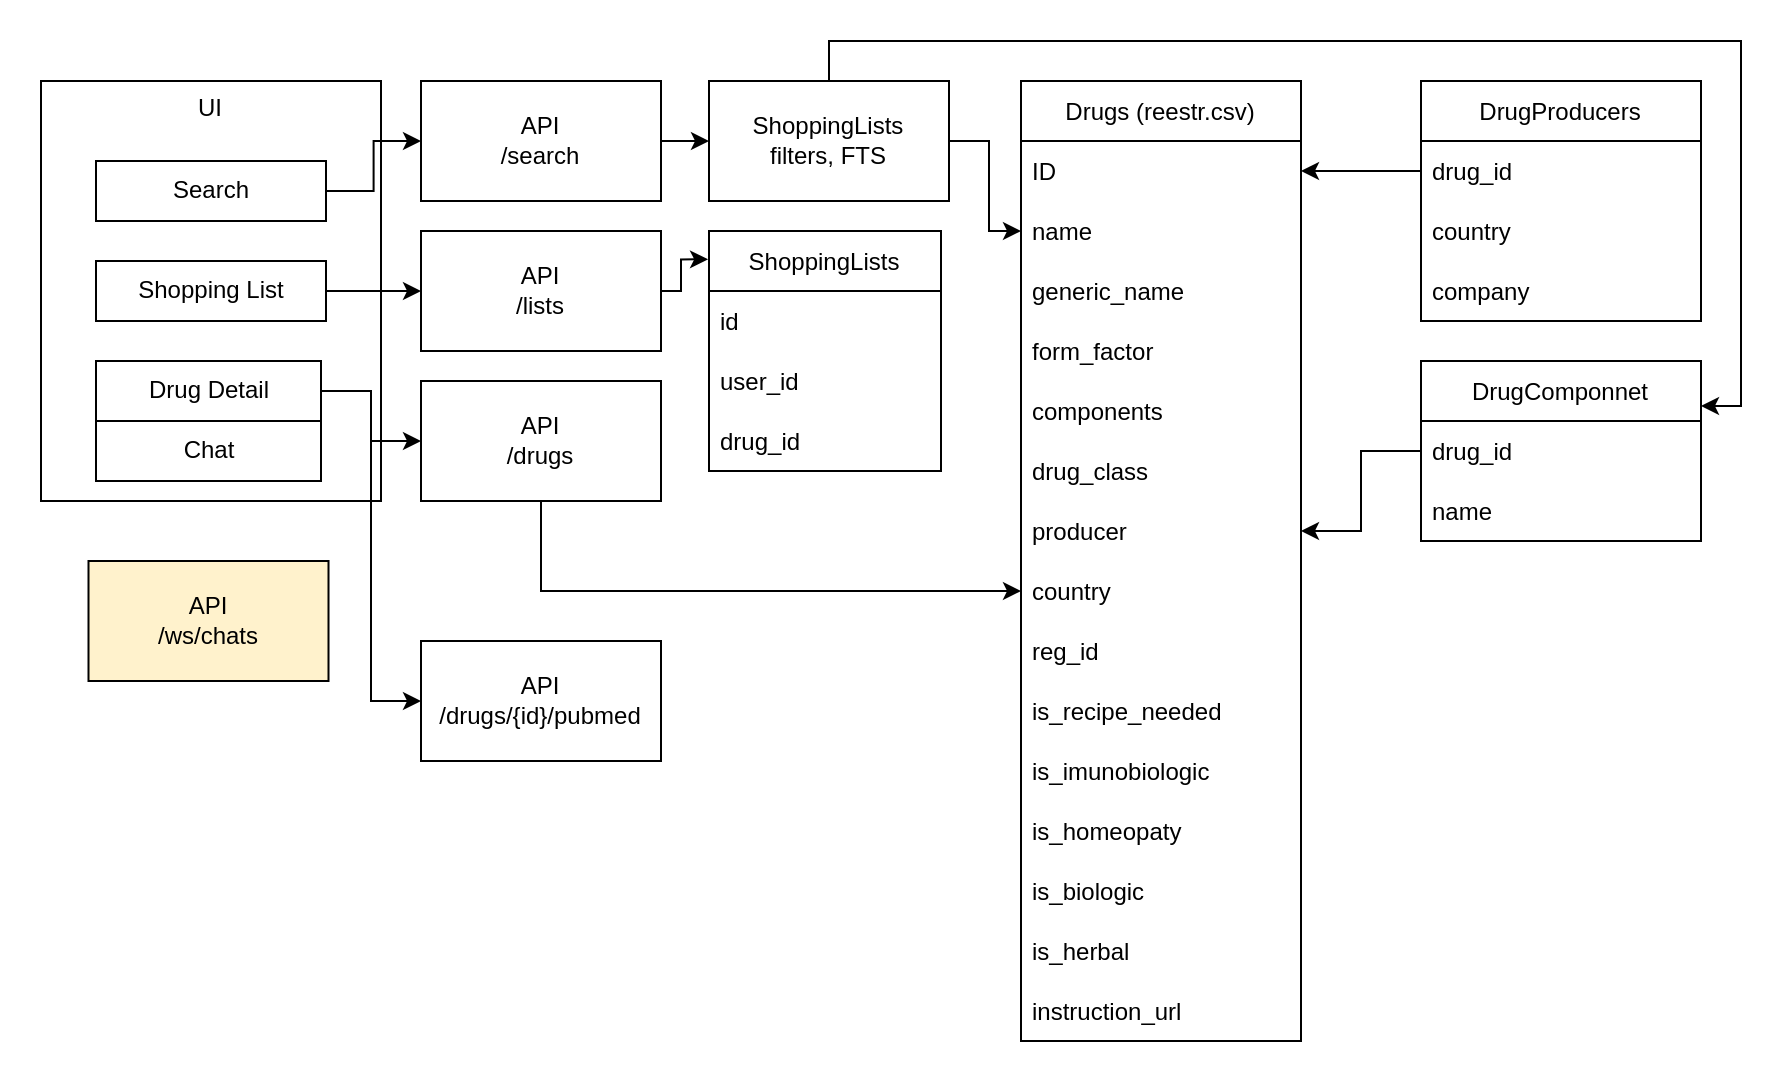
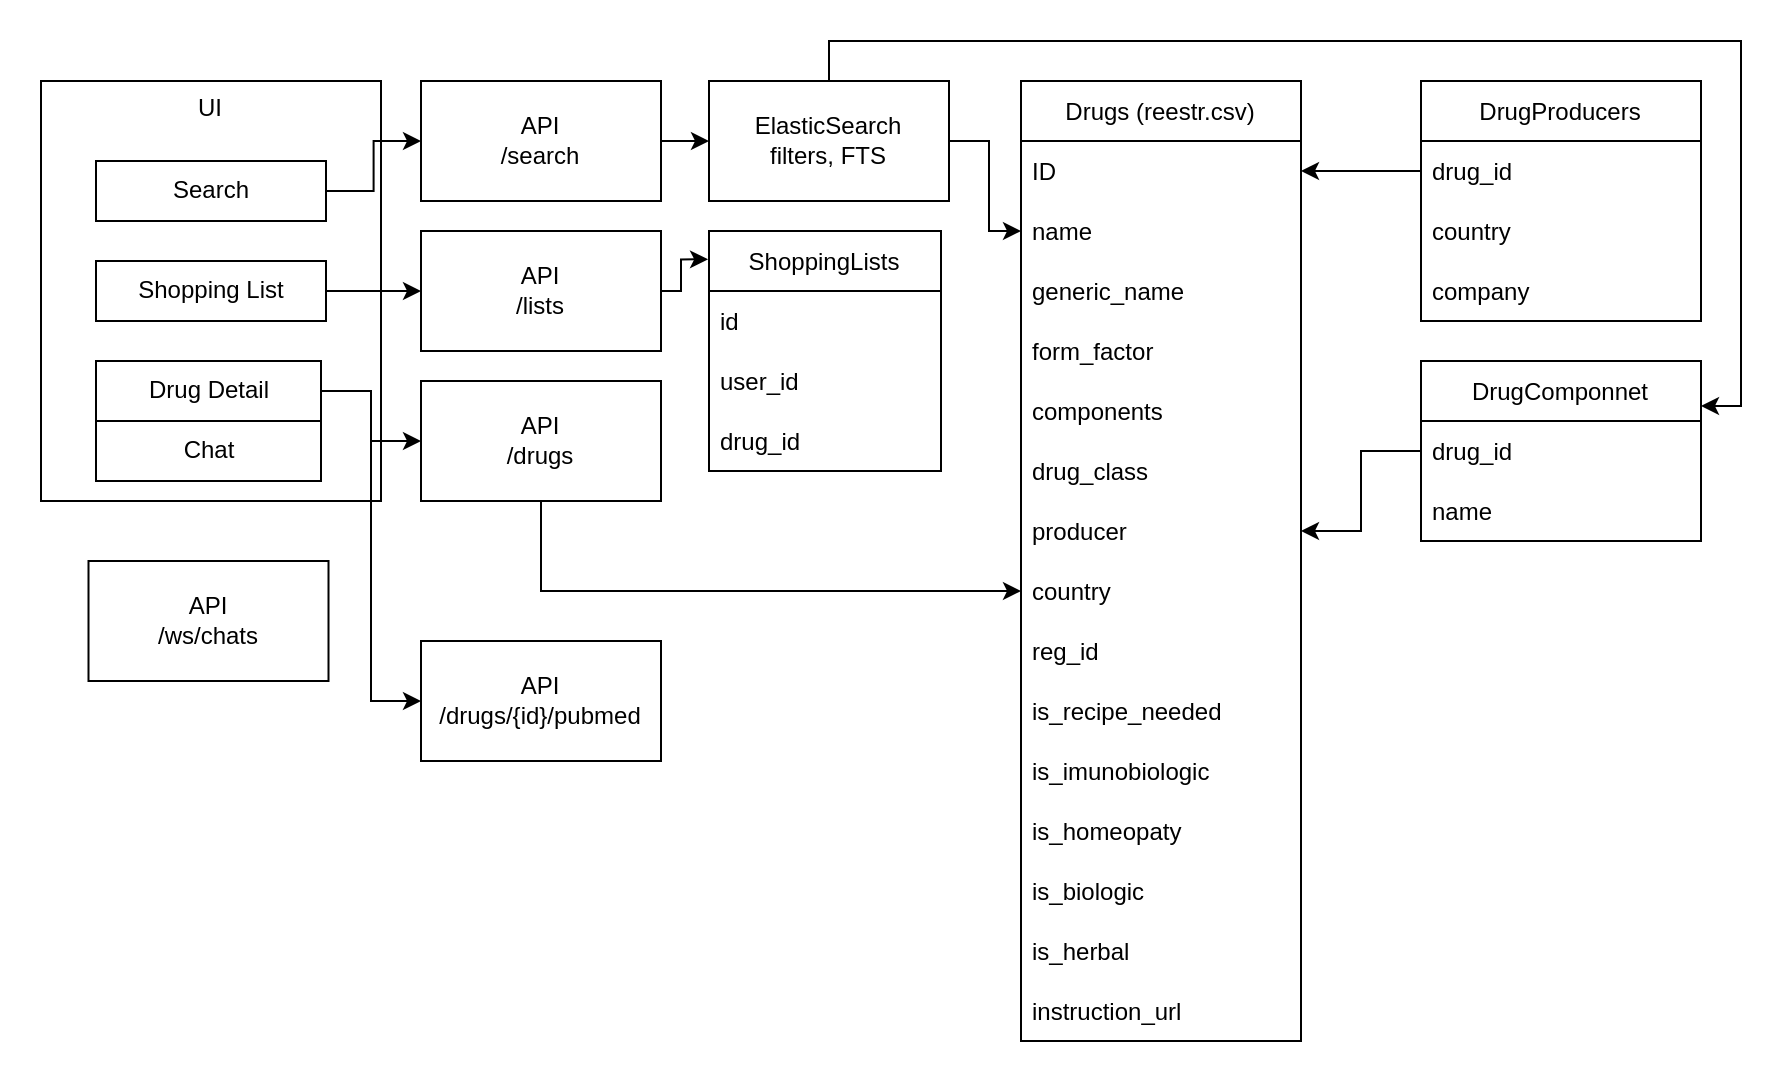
node "ShoppingLists filters, FTS": label "ShoppingLists filters, FTS" -> "ElasticSearch filters, FTS"
node "API /ws/chats": fillcolor #fff2cc -> #ffffff
